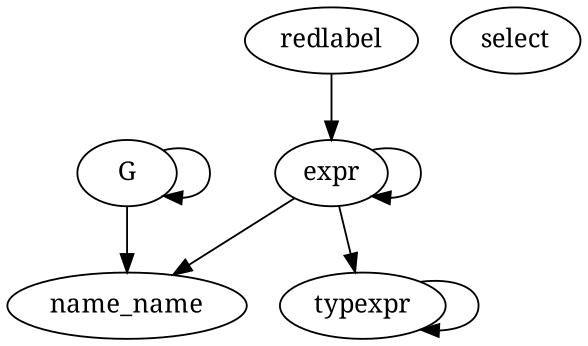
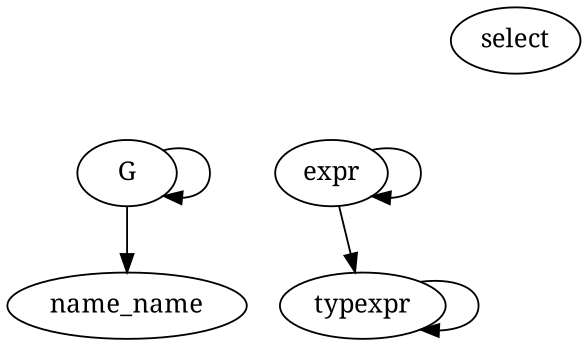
node "redlabel": removed
edge "expr" -> "name_name": removed
